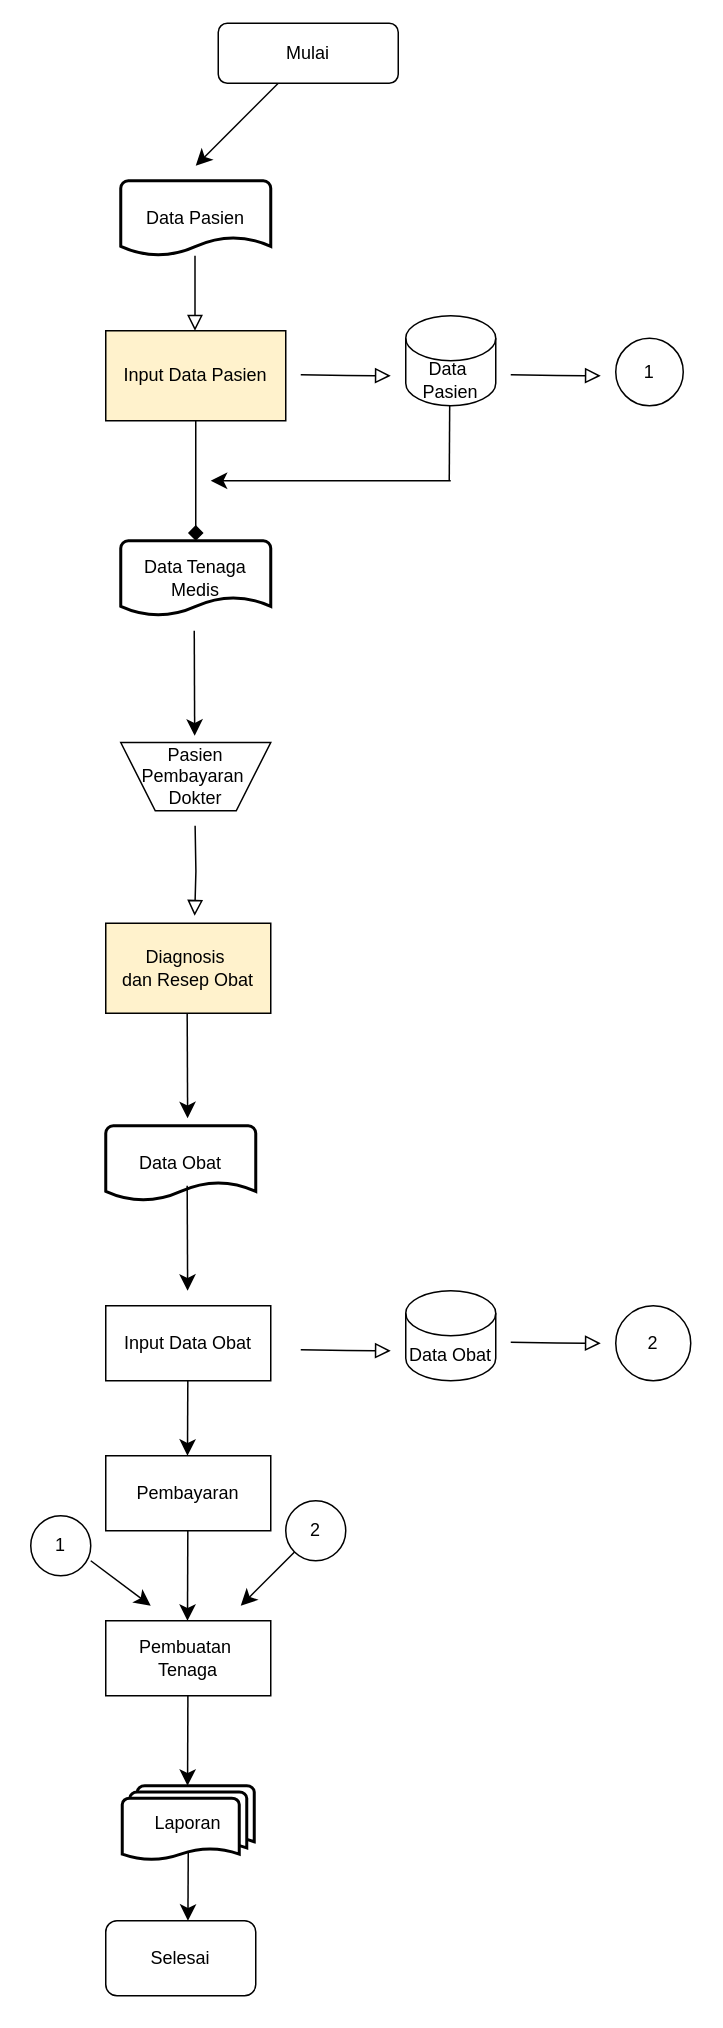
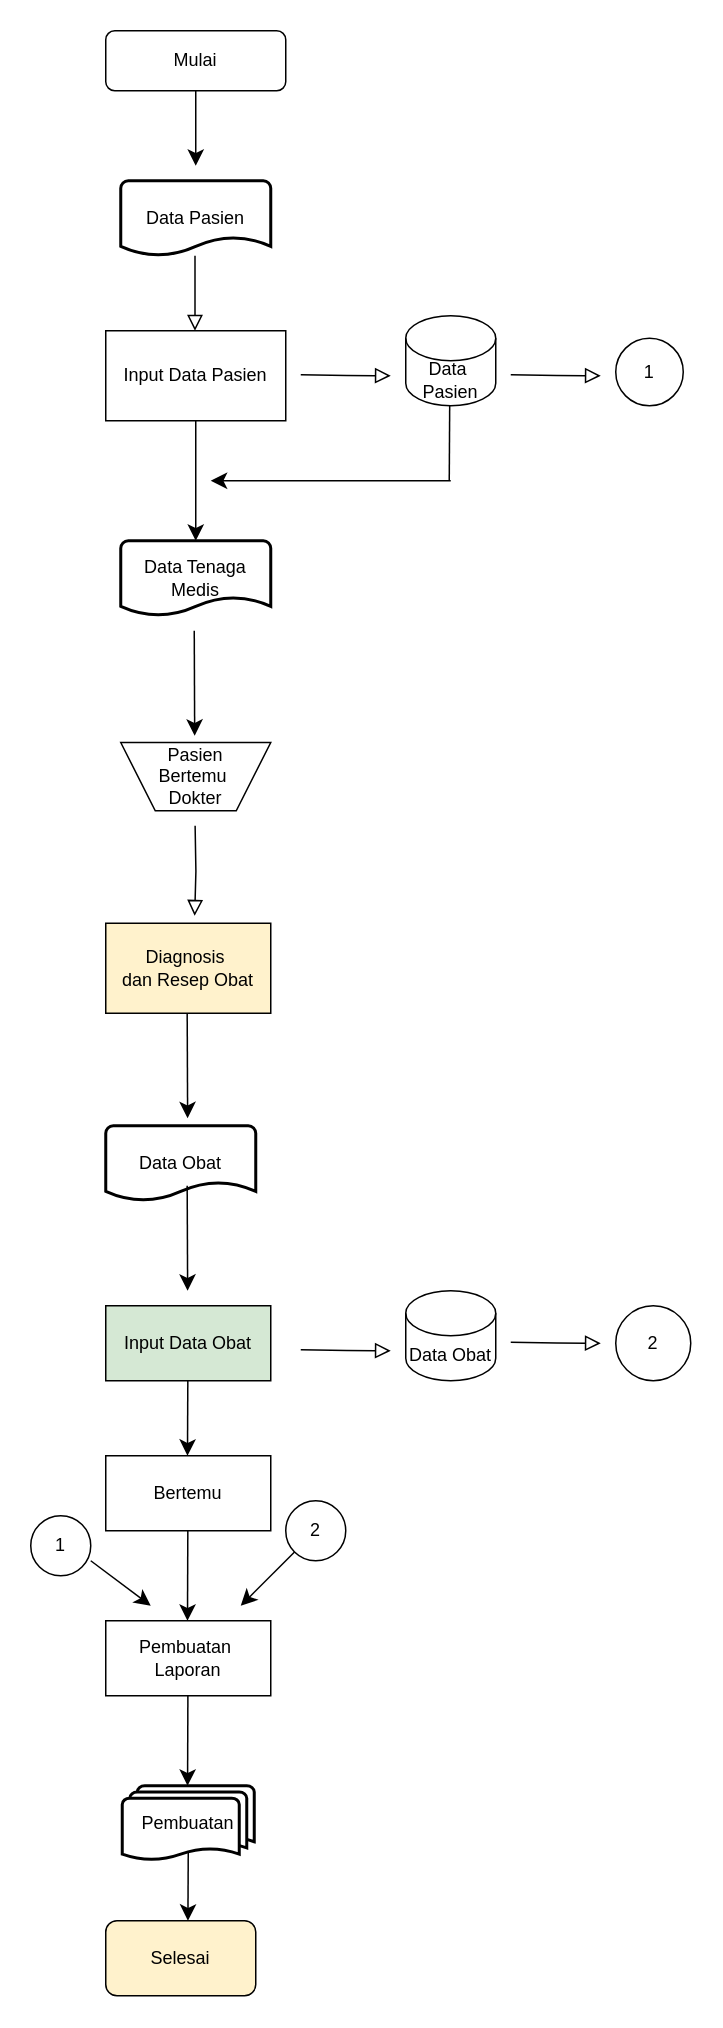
node "Mulai": moved (308, 53) -> (196, 61)
node "Input Data Pasien": fillcolor #fff2cc -> #ffffff
edge "Input Data Pasien" -> "Data Tenaga Medis": arrowhead diamond -> classic
node "Pasien Pembayaran Dokter": label "Pasien Pembayaran Dokter" -> "Pasien Bertemu Dokter"
node "Input Data Obat": fillcolor #ffffff -> #d5e8d4
node "Pembayaran": label "Pembayaran" -> "Bertemu"
node "Pembuatan Tenaga": label "Pembuatan Tenaga" -> "Pembuatan Laporan"
node "Laporan": label "Laporan" -> "Pembuatan"
node "Selesai": fillcolor #ffffff -> #fff2cc
